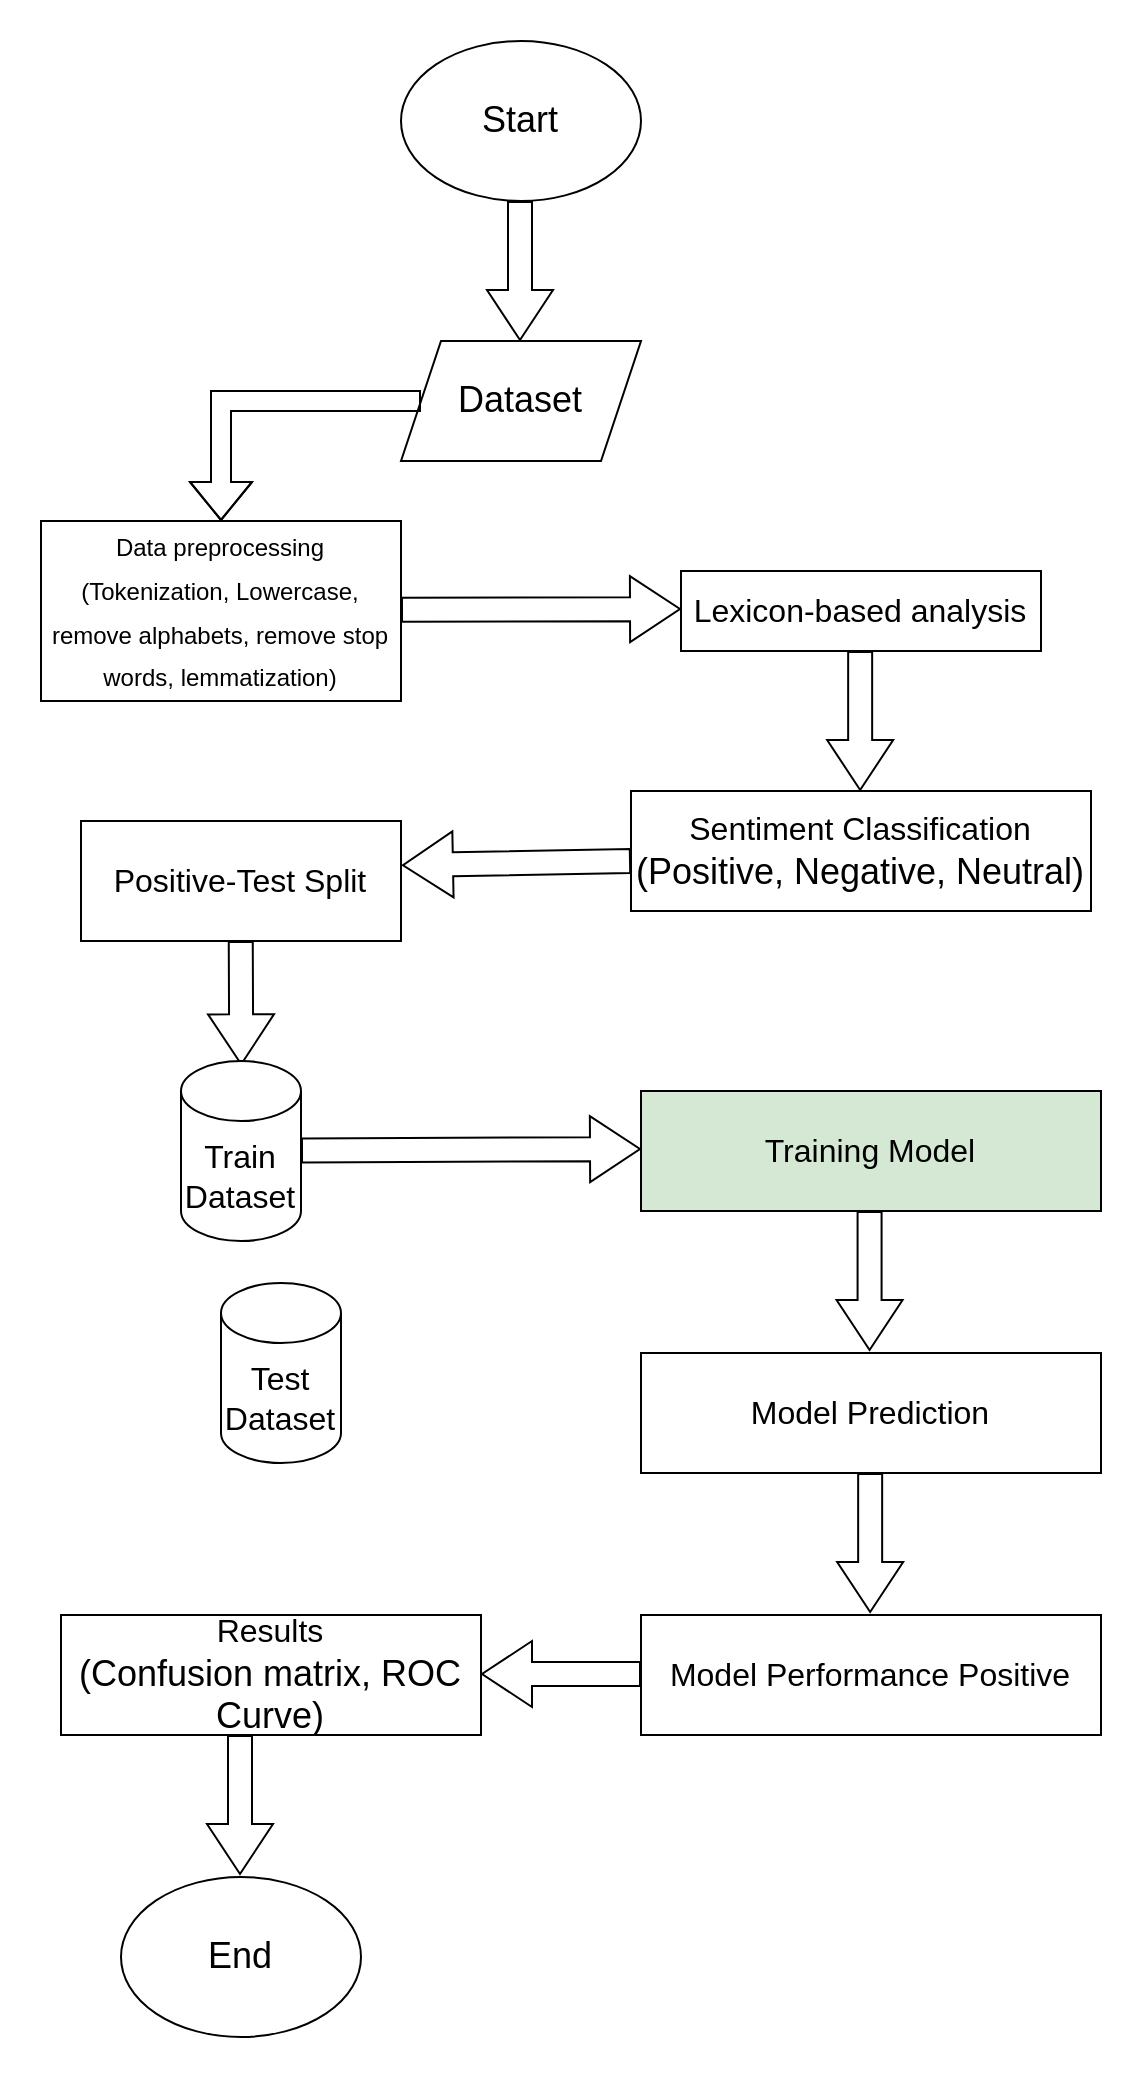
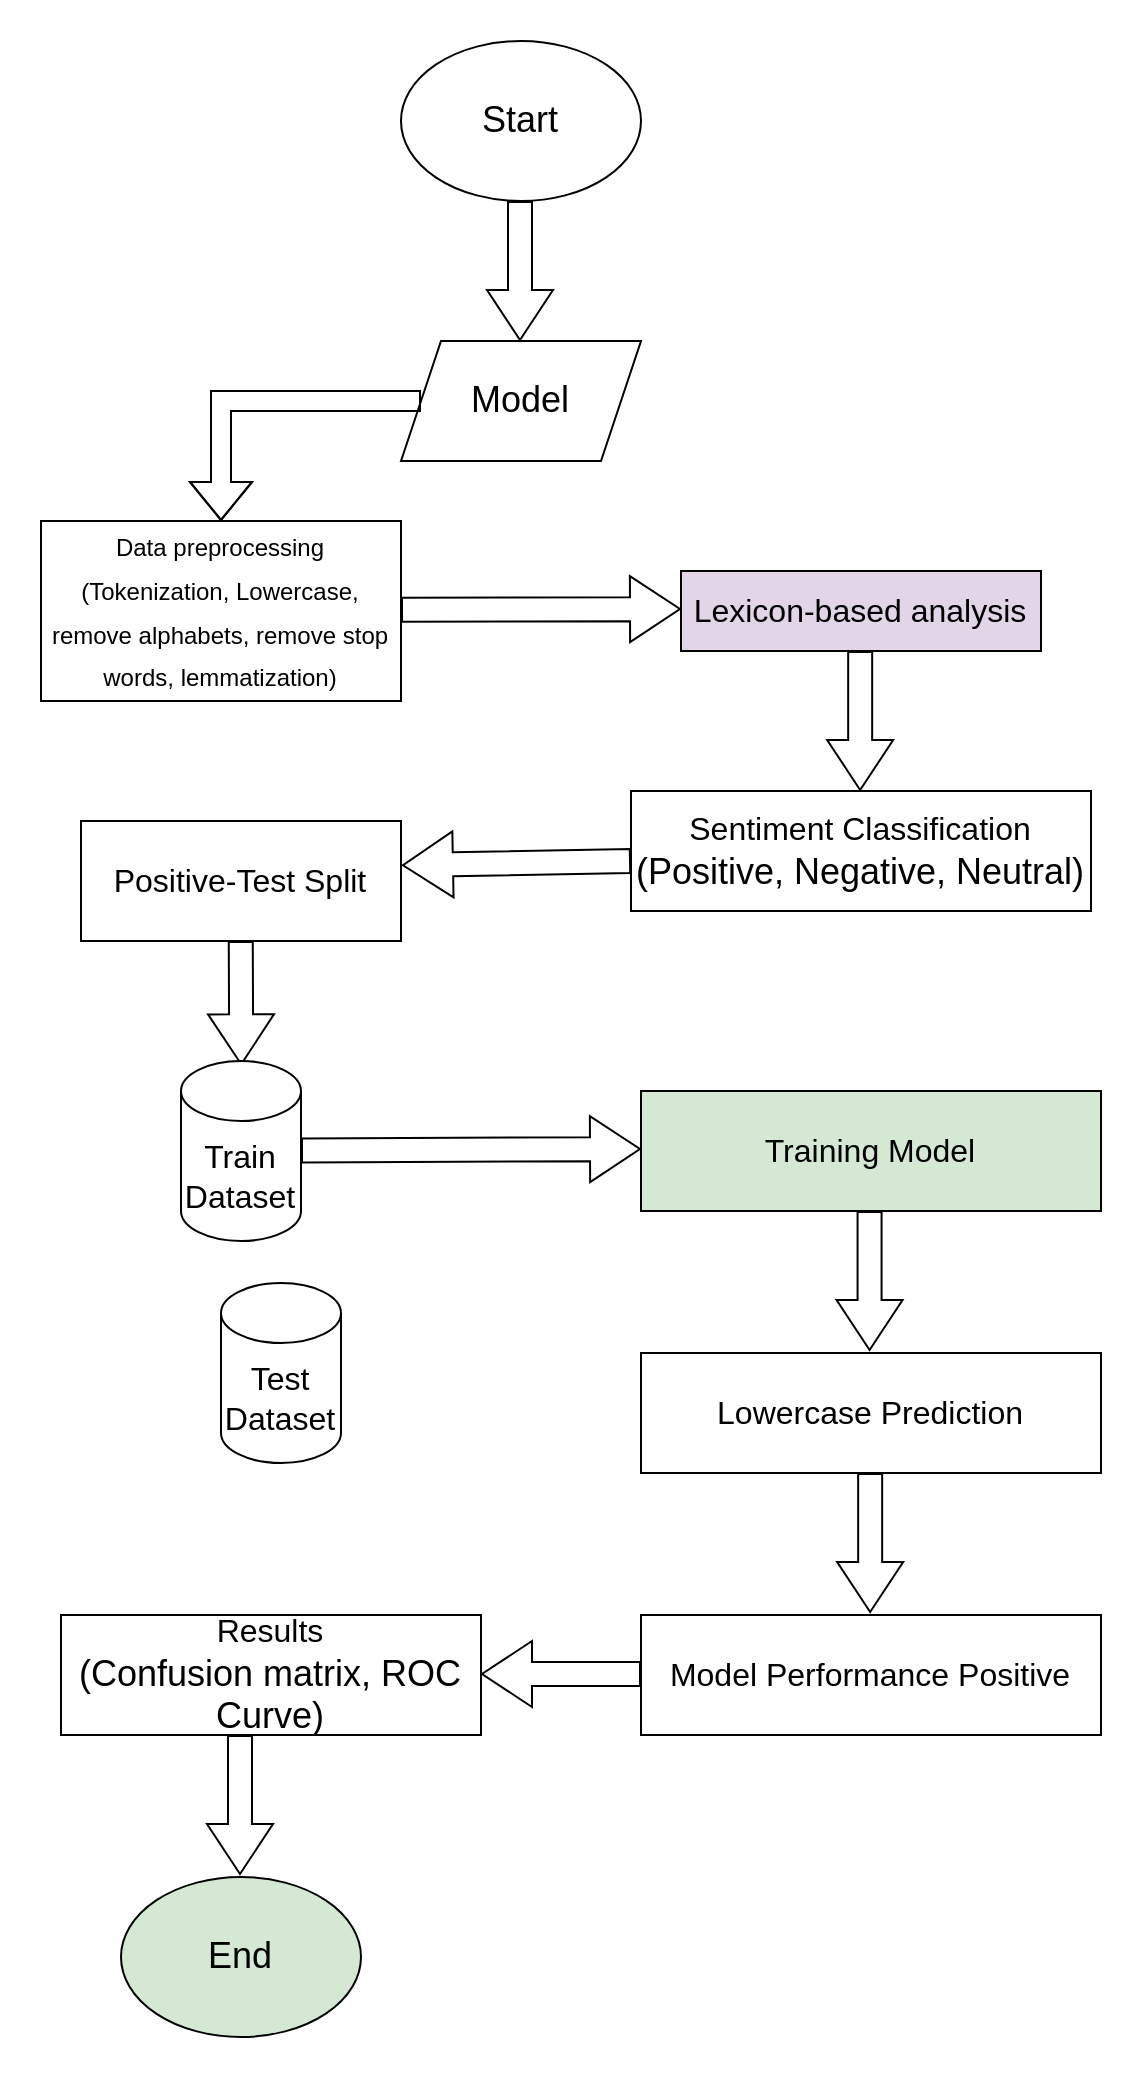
node "Dataset": label "Dataset" -> "Model"
node "Lexicon-based analysis": fillcolor #ffffff -> #e1d5e7
node "Model Prediction": label "Model Prediction" -> "Lowercase Prediction"
node "End": fillcolor #ffffff -> #d5e8d4
